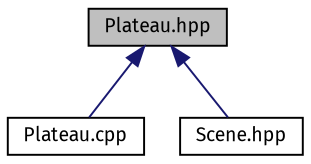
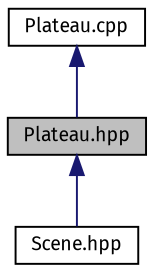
edge "Plateau.cpp" -> "Plateau.hpp": reversed
